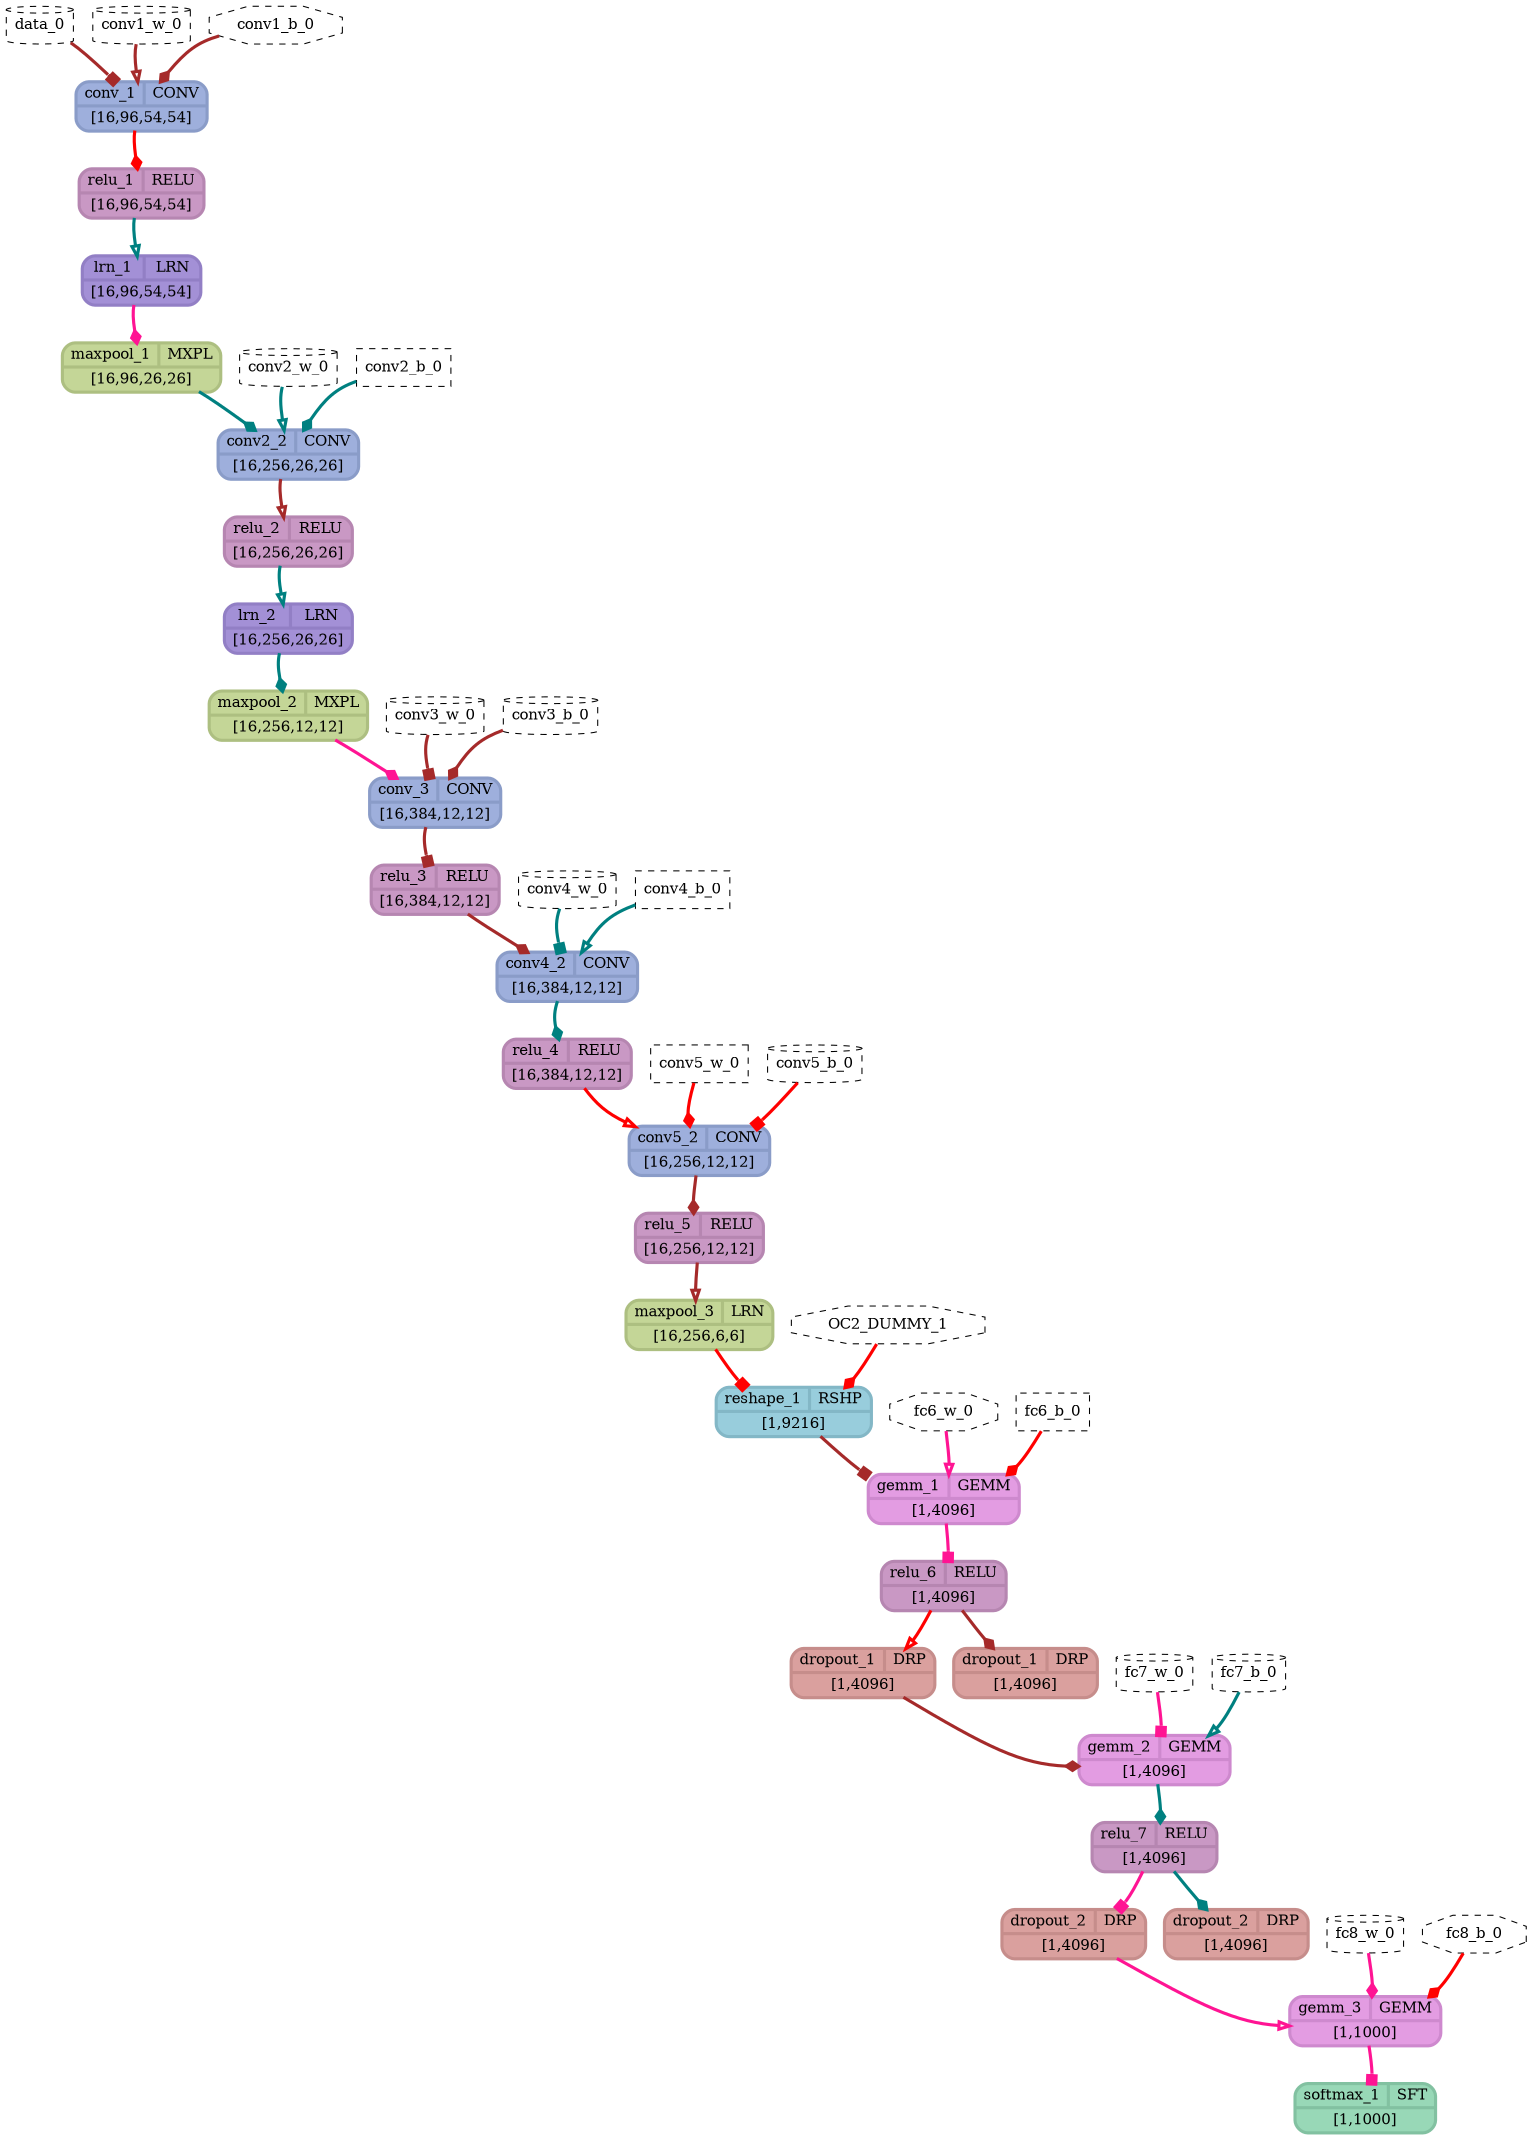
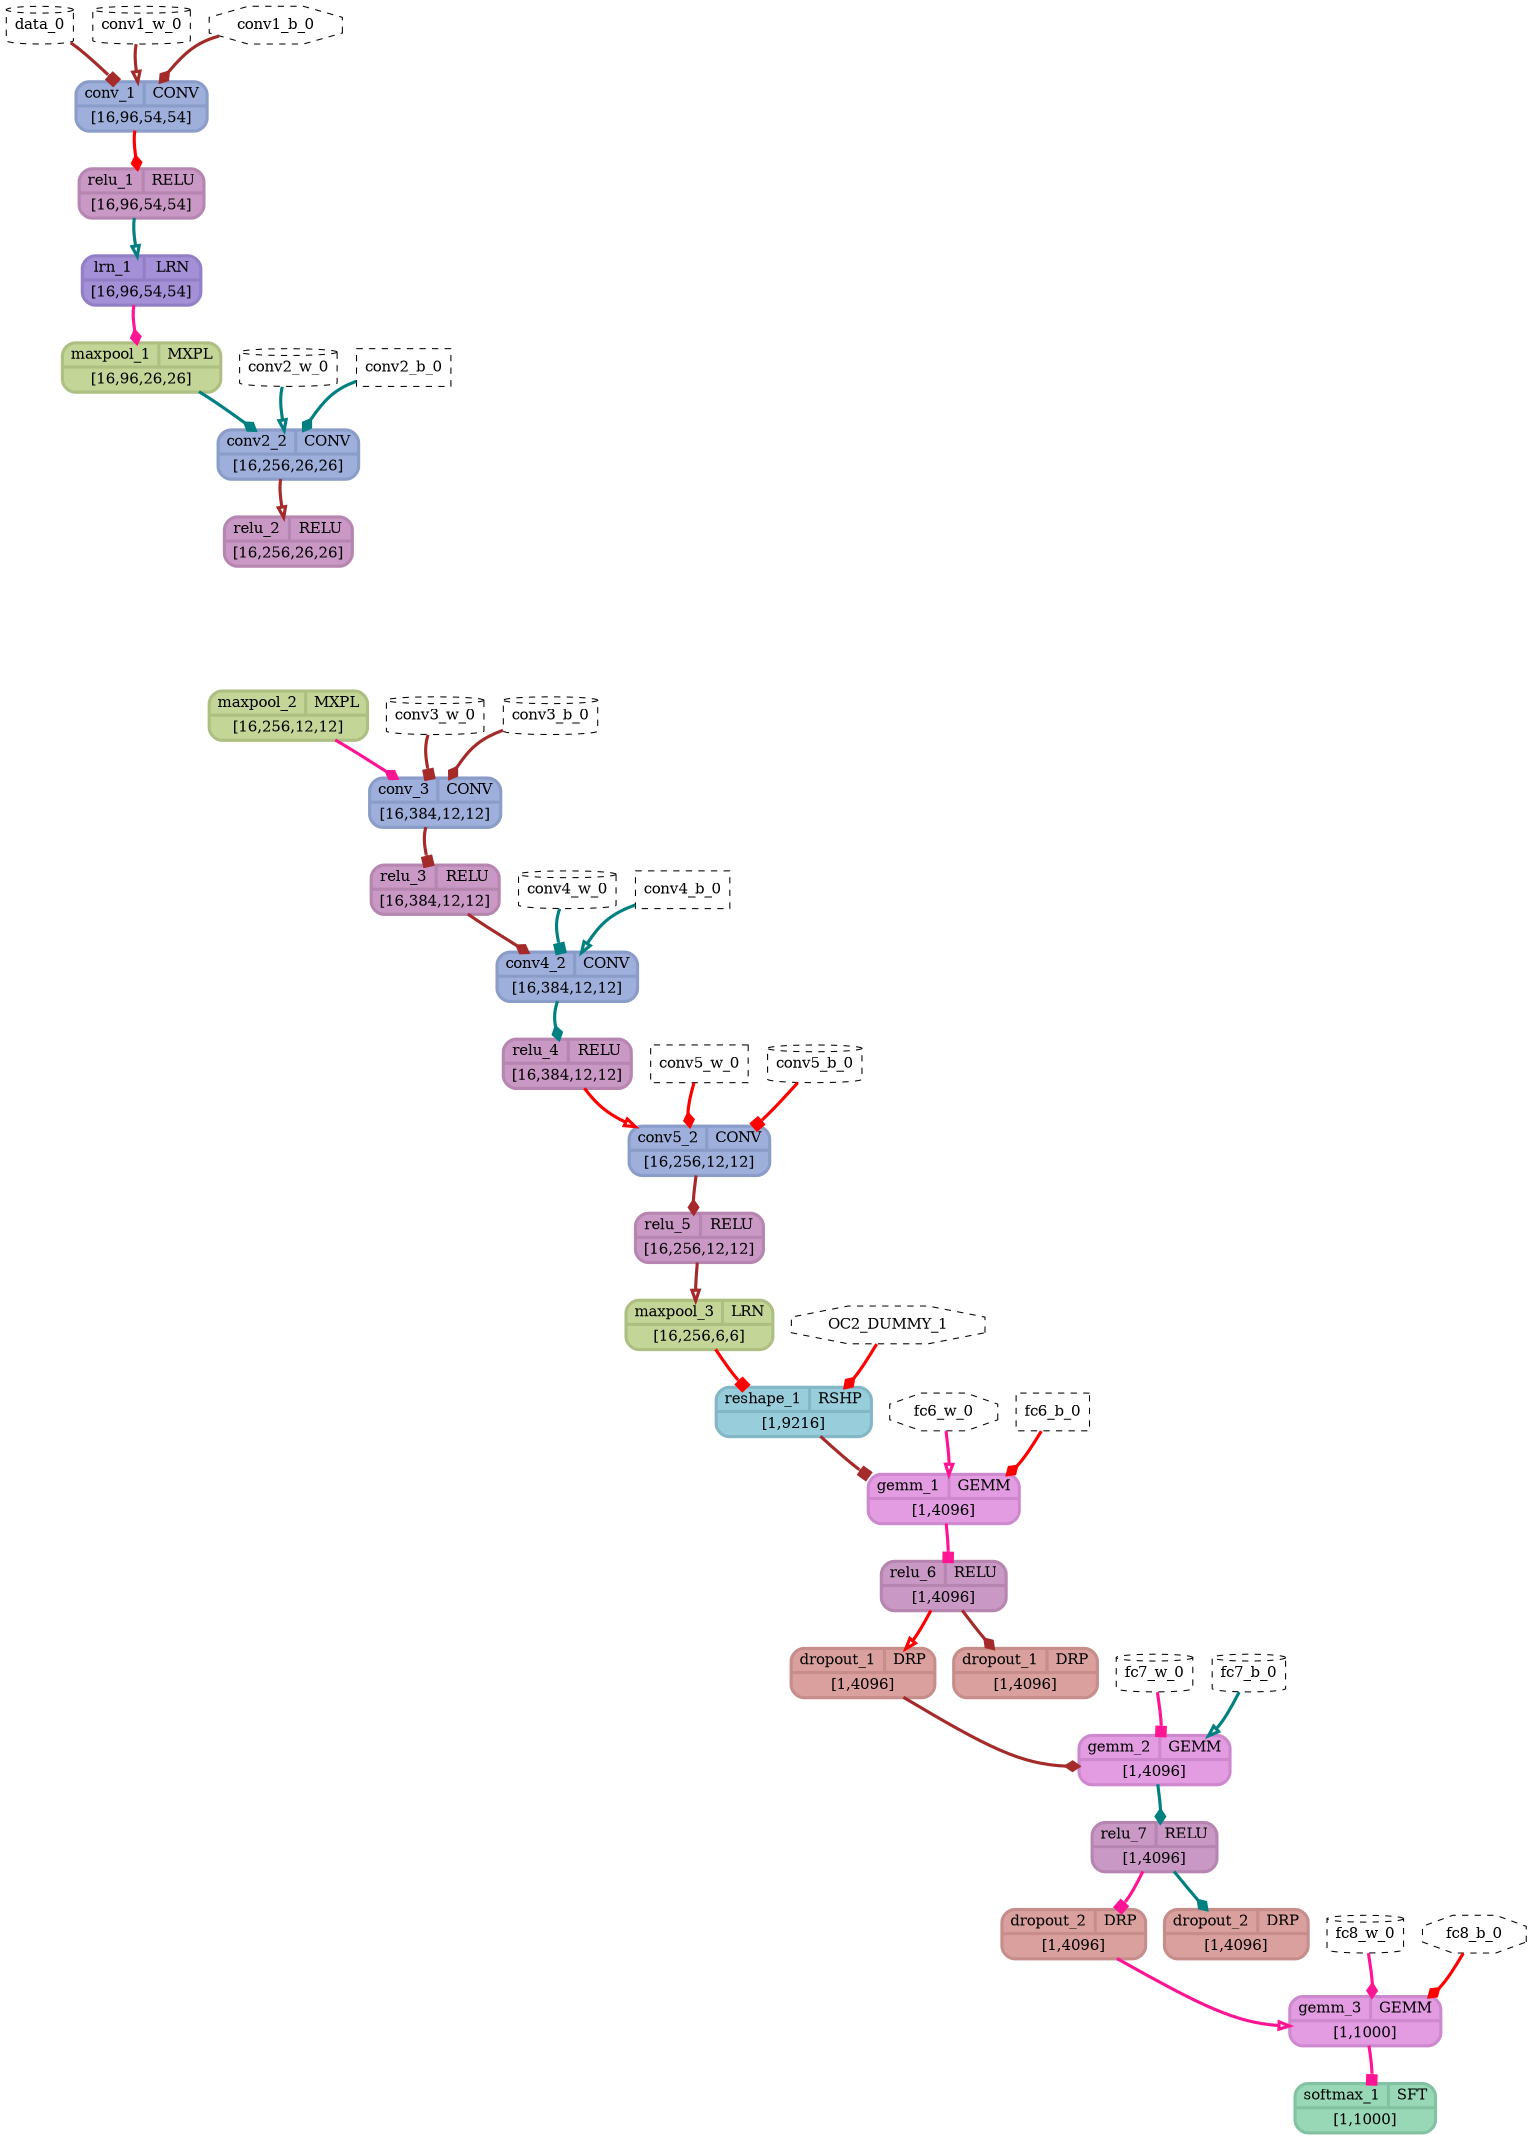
node "lrn_2": removed
